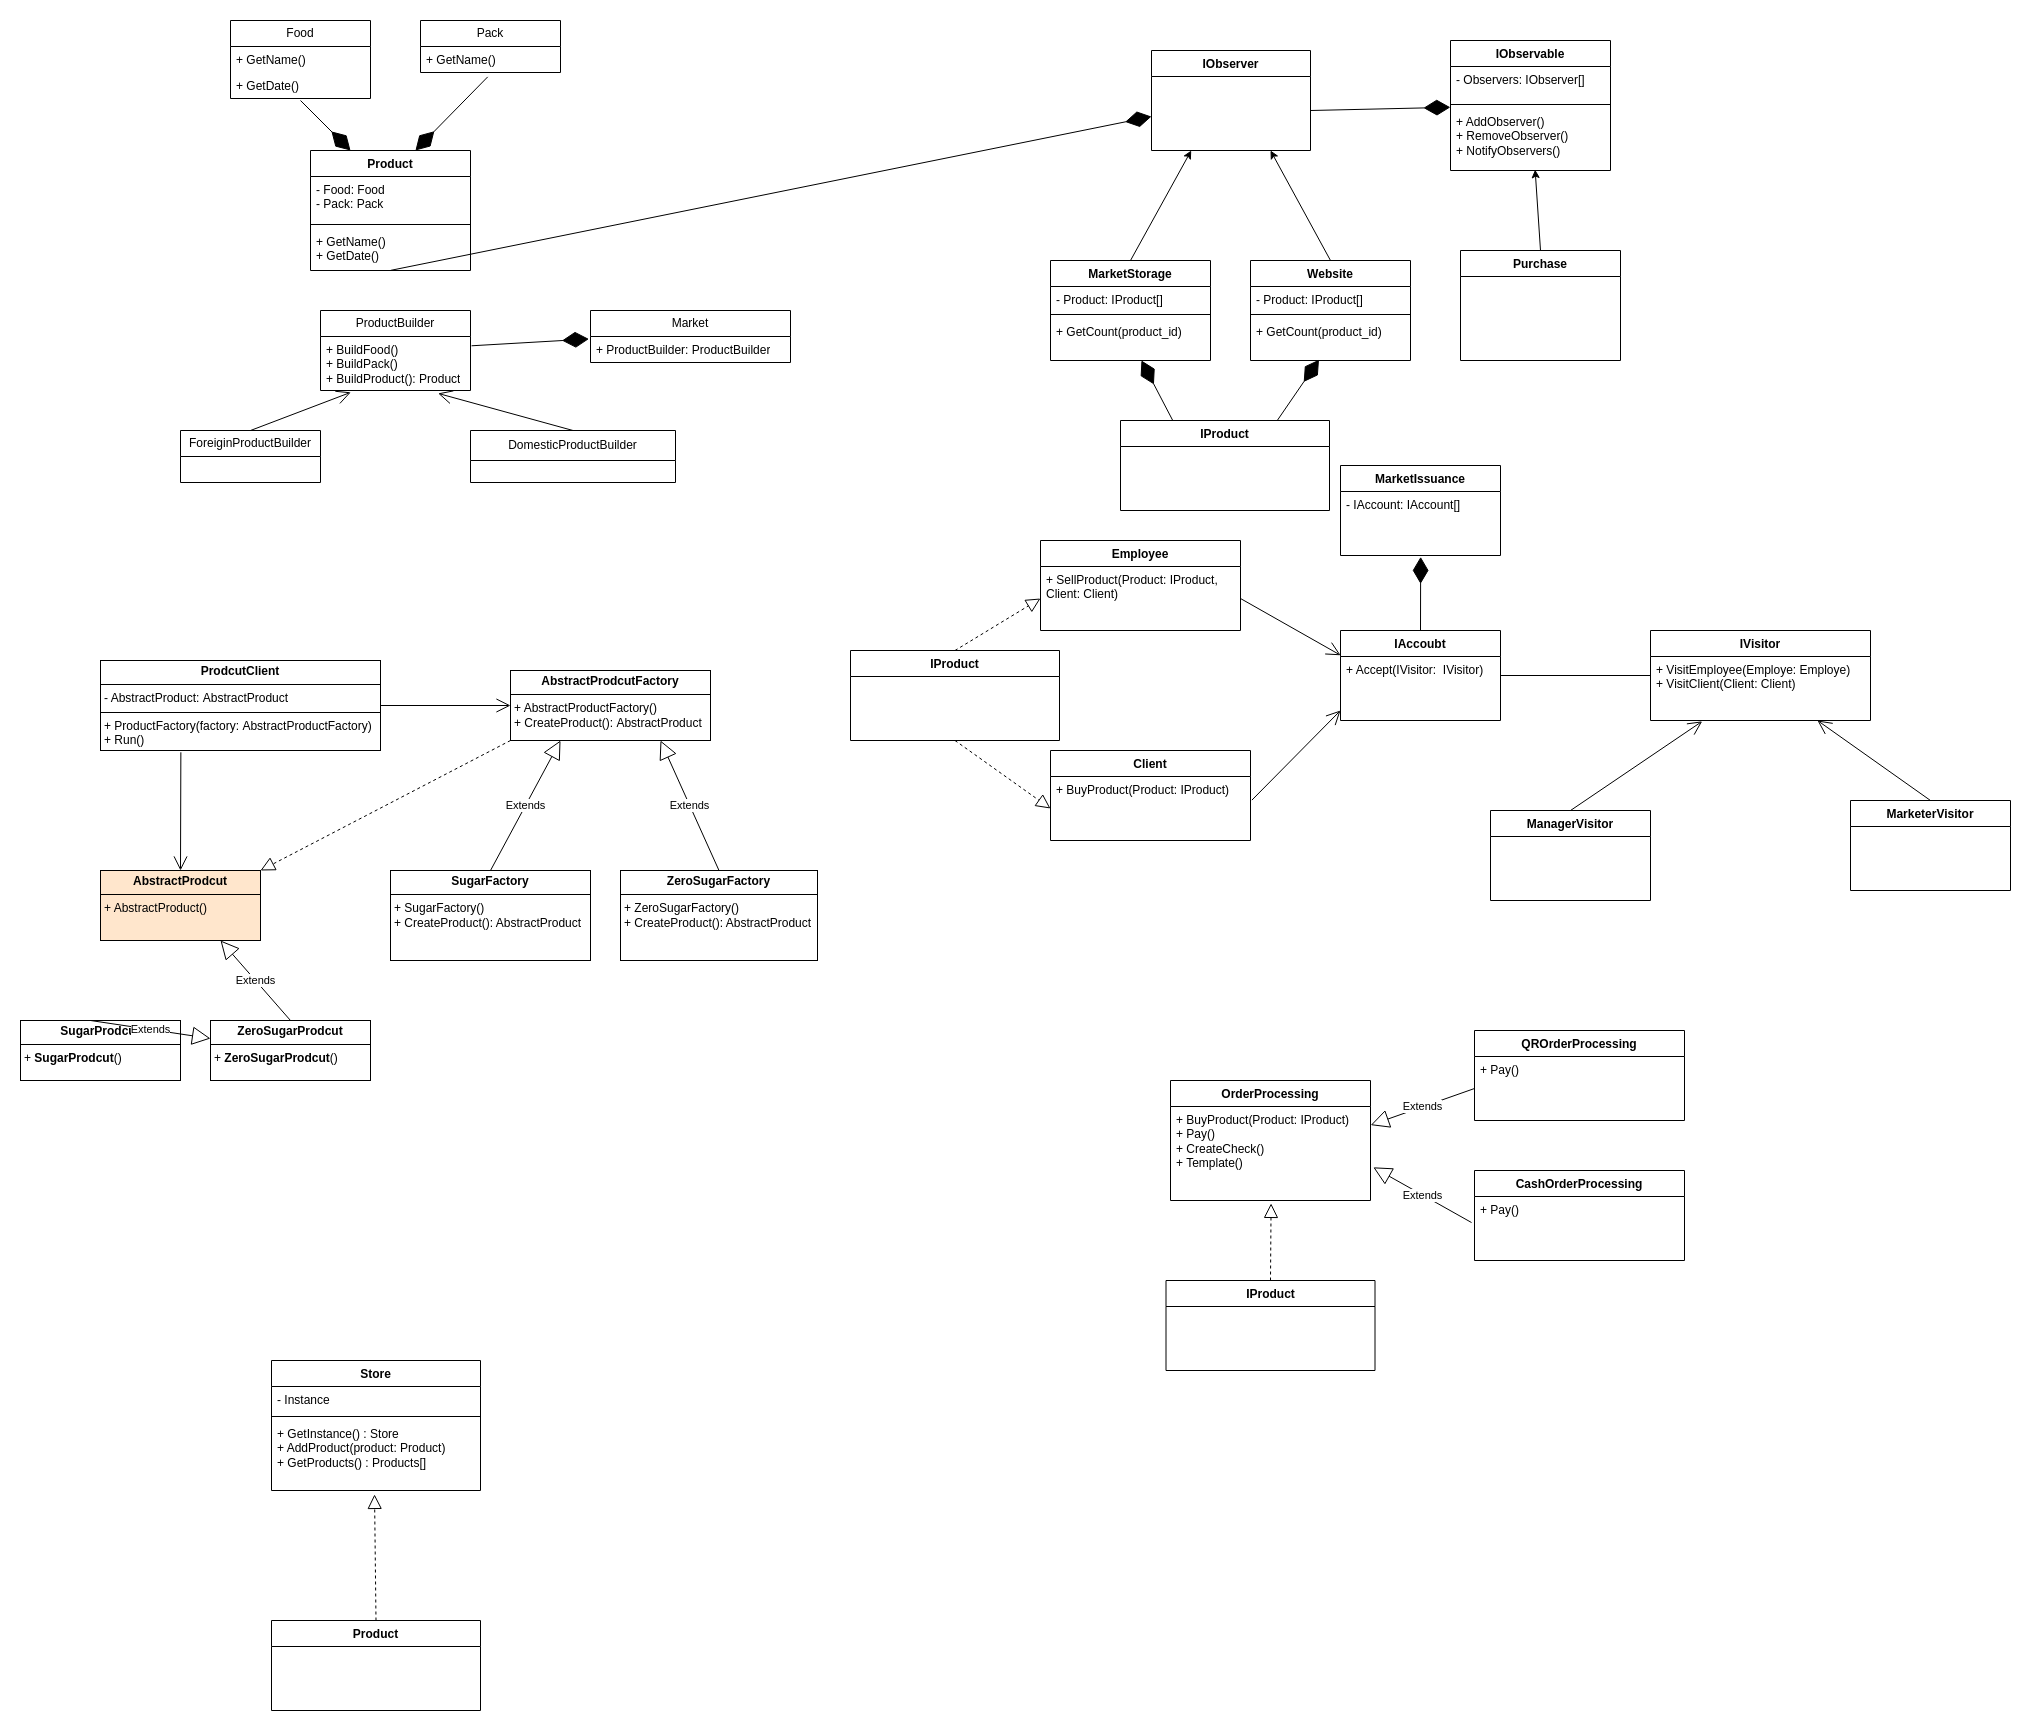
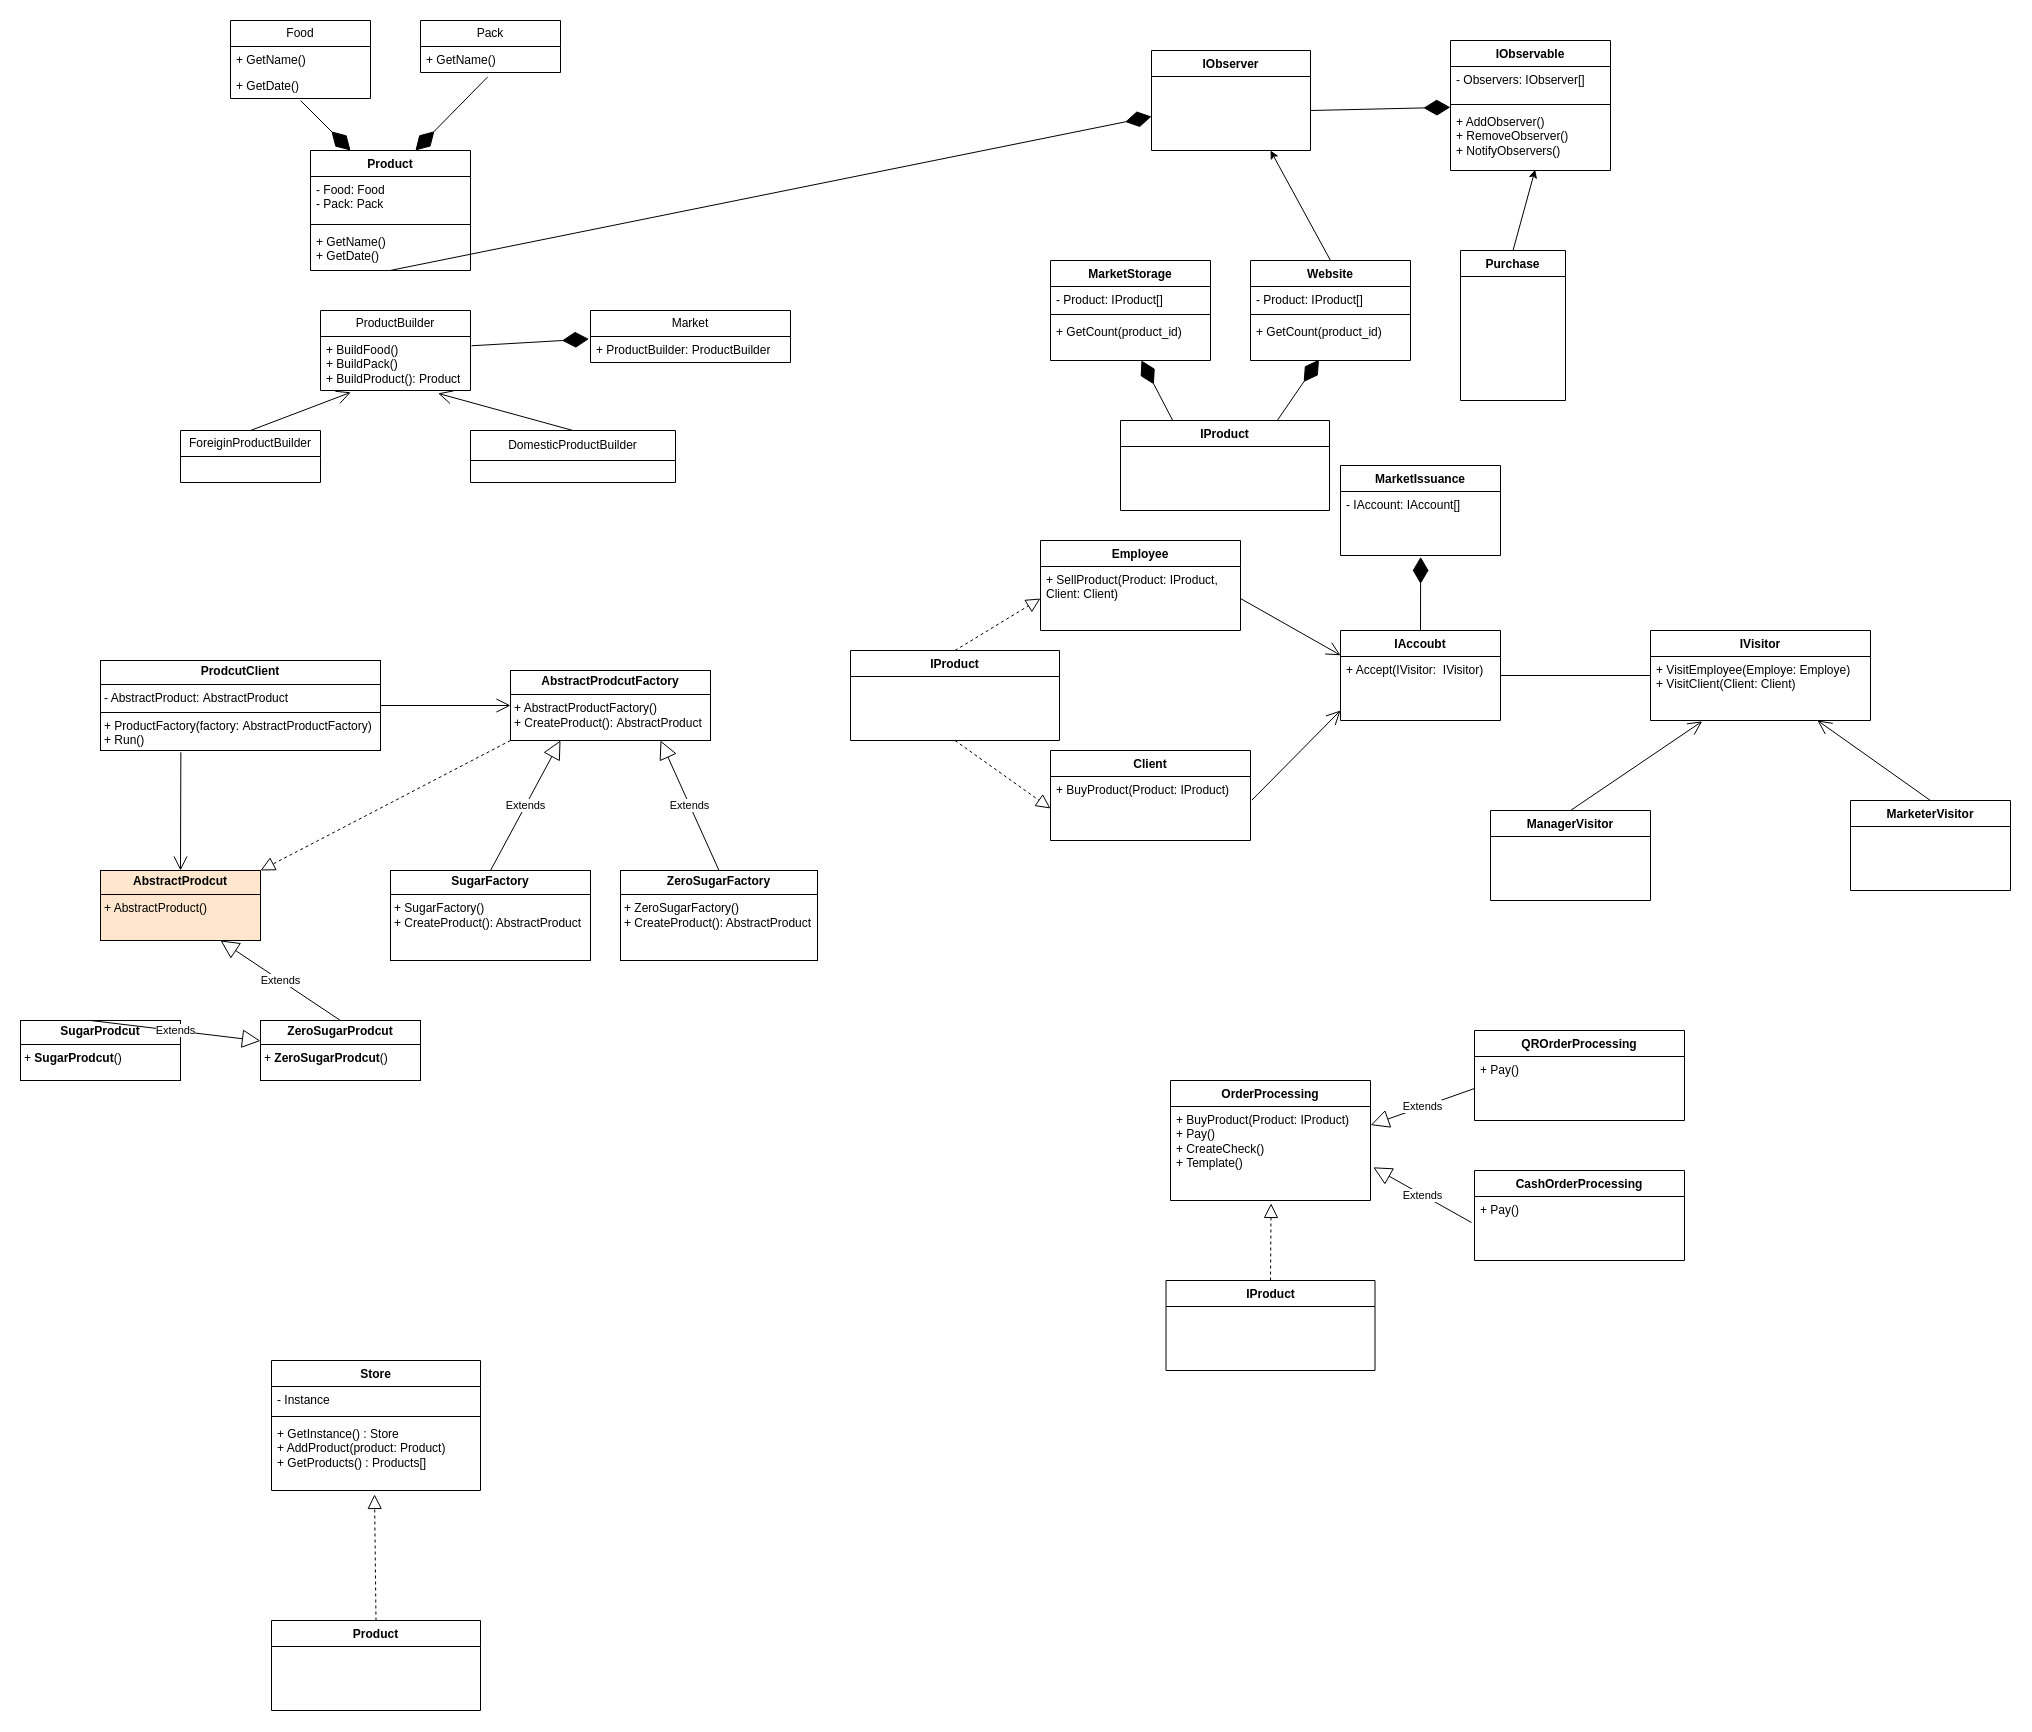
edge "MarketStorage" -> "IObserver": removed
node "Purchase": size 160x110 -> 105x150
node "ZeroSugarProdcut + ZeroSugarProdcut()": moved (291, 1051) -> (341, 1051)
